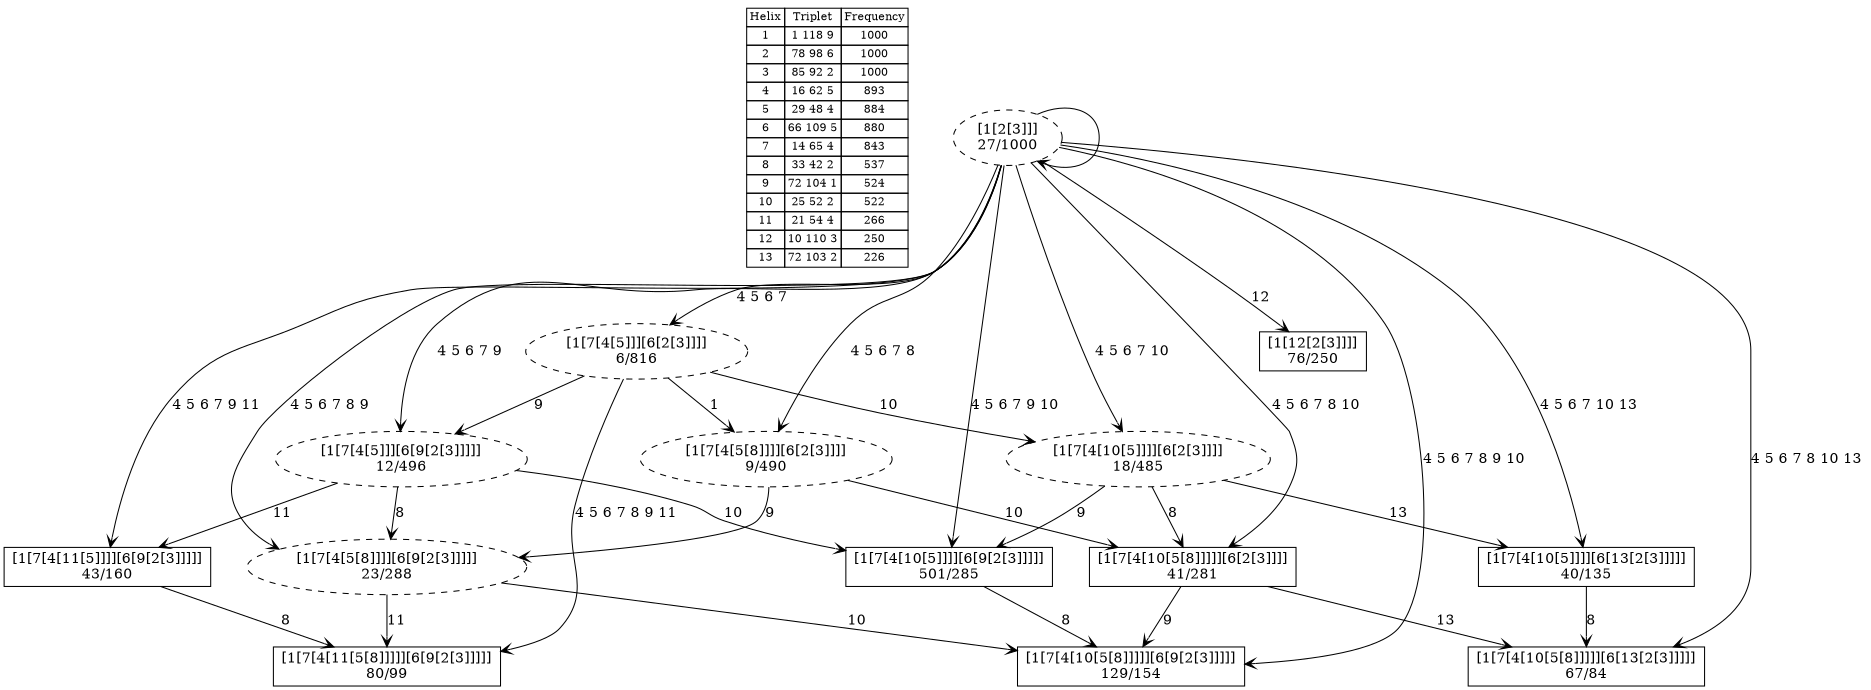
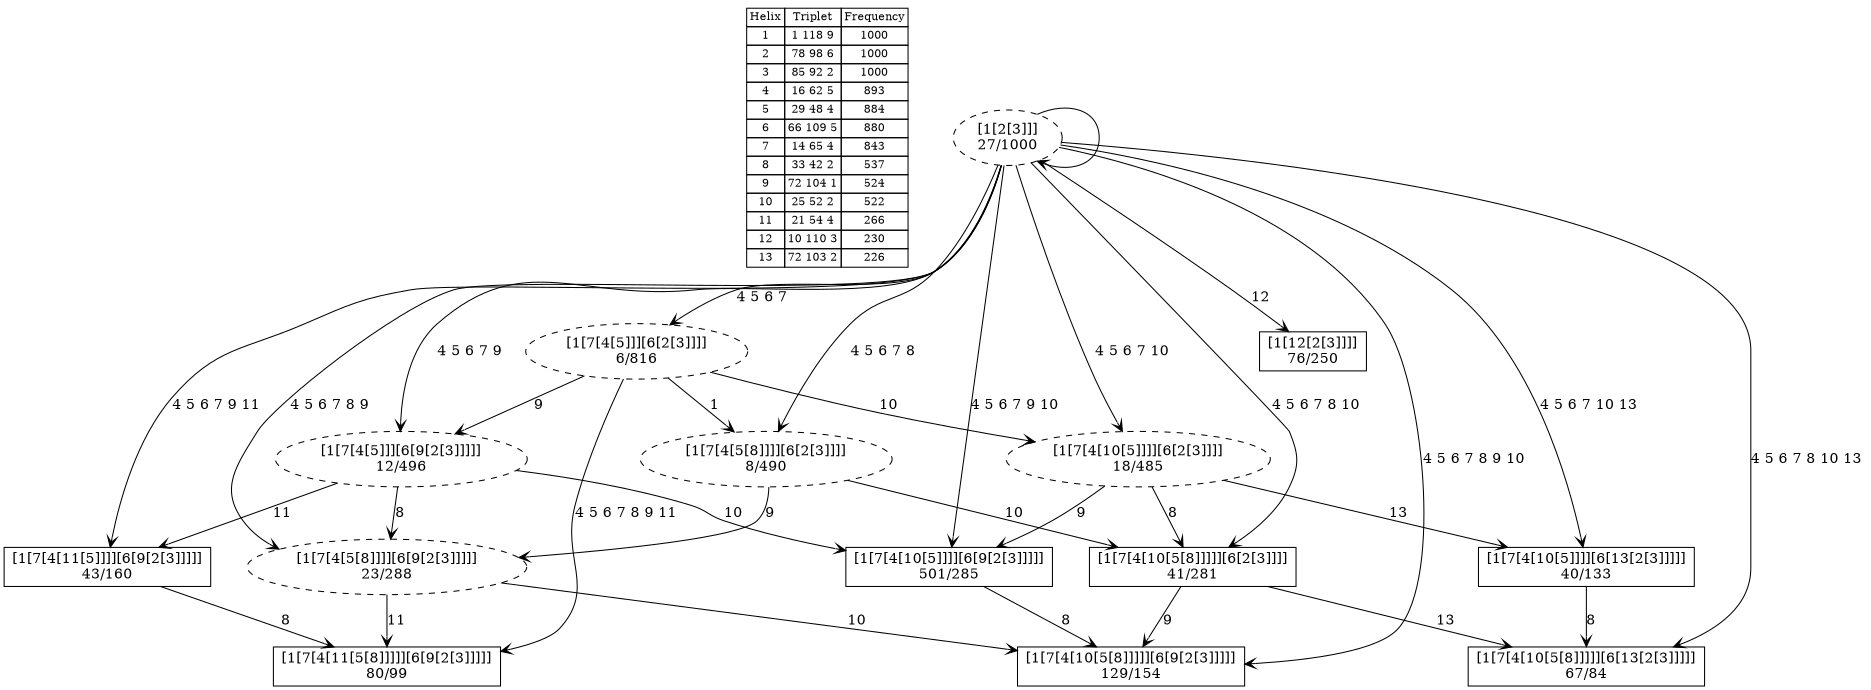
node "Helix": text "250" -> "230"
node "[1[7[4[5[8]]]][6[2[3]]]] 9/490": label "[1[7[4[5[8]]]][6[2[3]]]] 9/490" -> "[1[7[4[5[8]]]][6[2[3]]]] 8/490"
node "[1[7[4[10[5]]]][6[13[2[3]]]]] 40/135": label "[1[7[4[10[5]]]][6[13[2[3]]]]] 40/135" -> "[1[7[4[10[5]]]][6[13[2[3]]]]] 40/133"
